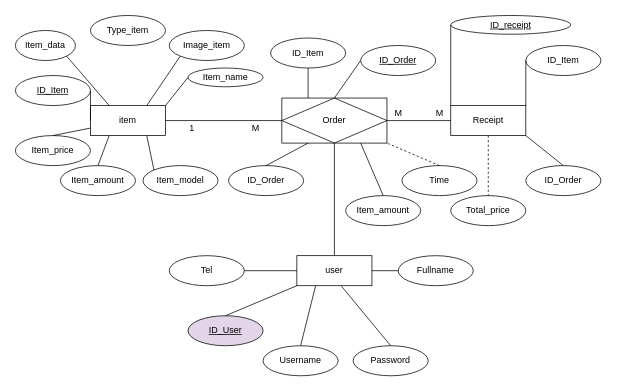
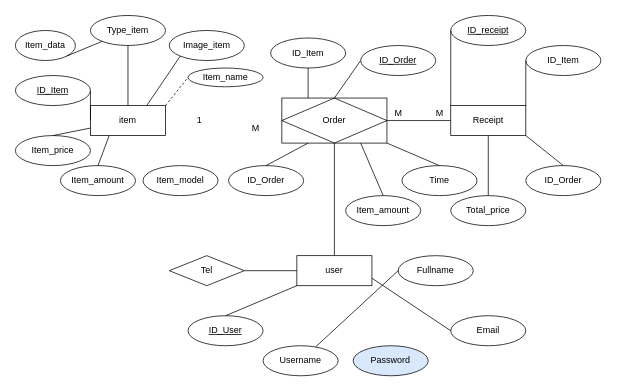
node "ID_receipt": size 120x19 -> 75x30
edge "Type_item" -- "item": added
edge "Item_data" -- "item": now "Item_data" -- "Type_item"
edge "Item_name" -- "item": style solid -> dashed
edge "item" -- "Order": removed
node "1": moved (192, 128) -> (199, 120)
edge "item" -- "Item_model": removed
edge "Order" -- "Time": style dashed -> solid
edge "Receipt" -- "Total_price": style dashed -> solid
node "Tel": shape ellipse -> diamond
edge "user" -- "Fullname": now "Username" -- "Fullname"
edge "user" -- "Email": added
edge "user" -- "Username": removed
edge "user" -- "Password": removed
node "ID_User": fillcolor #e1d5e7 -> #ffffff
node "Email": added
node "Password": fillcolor #ffffff -> #dae8fc
